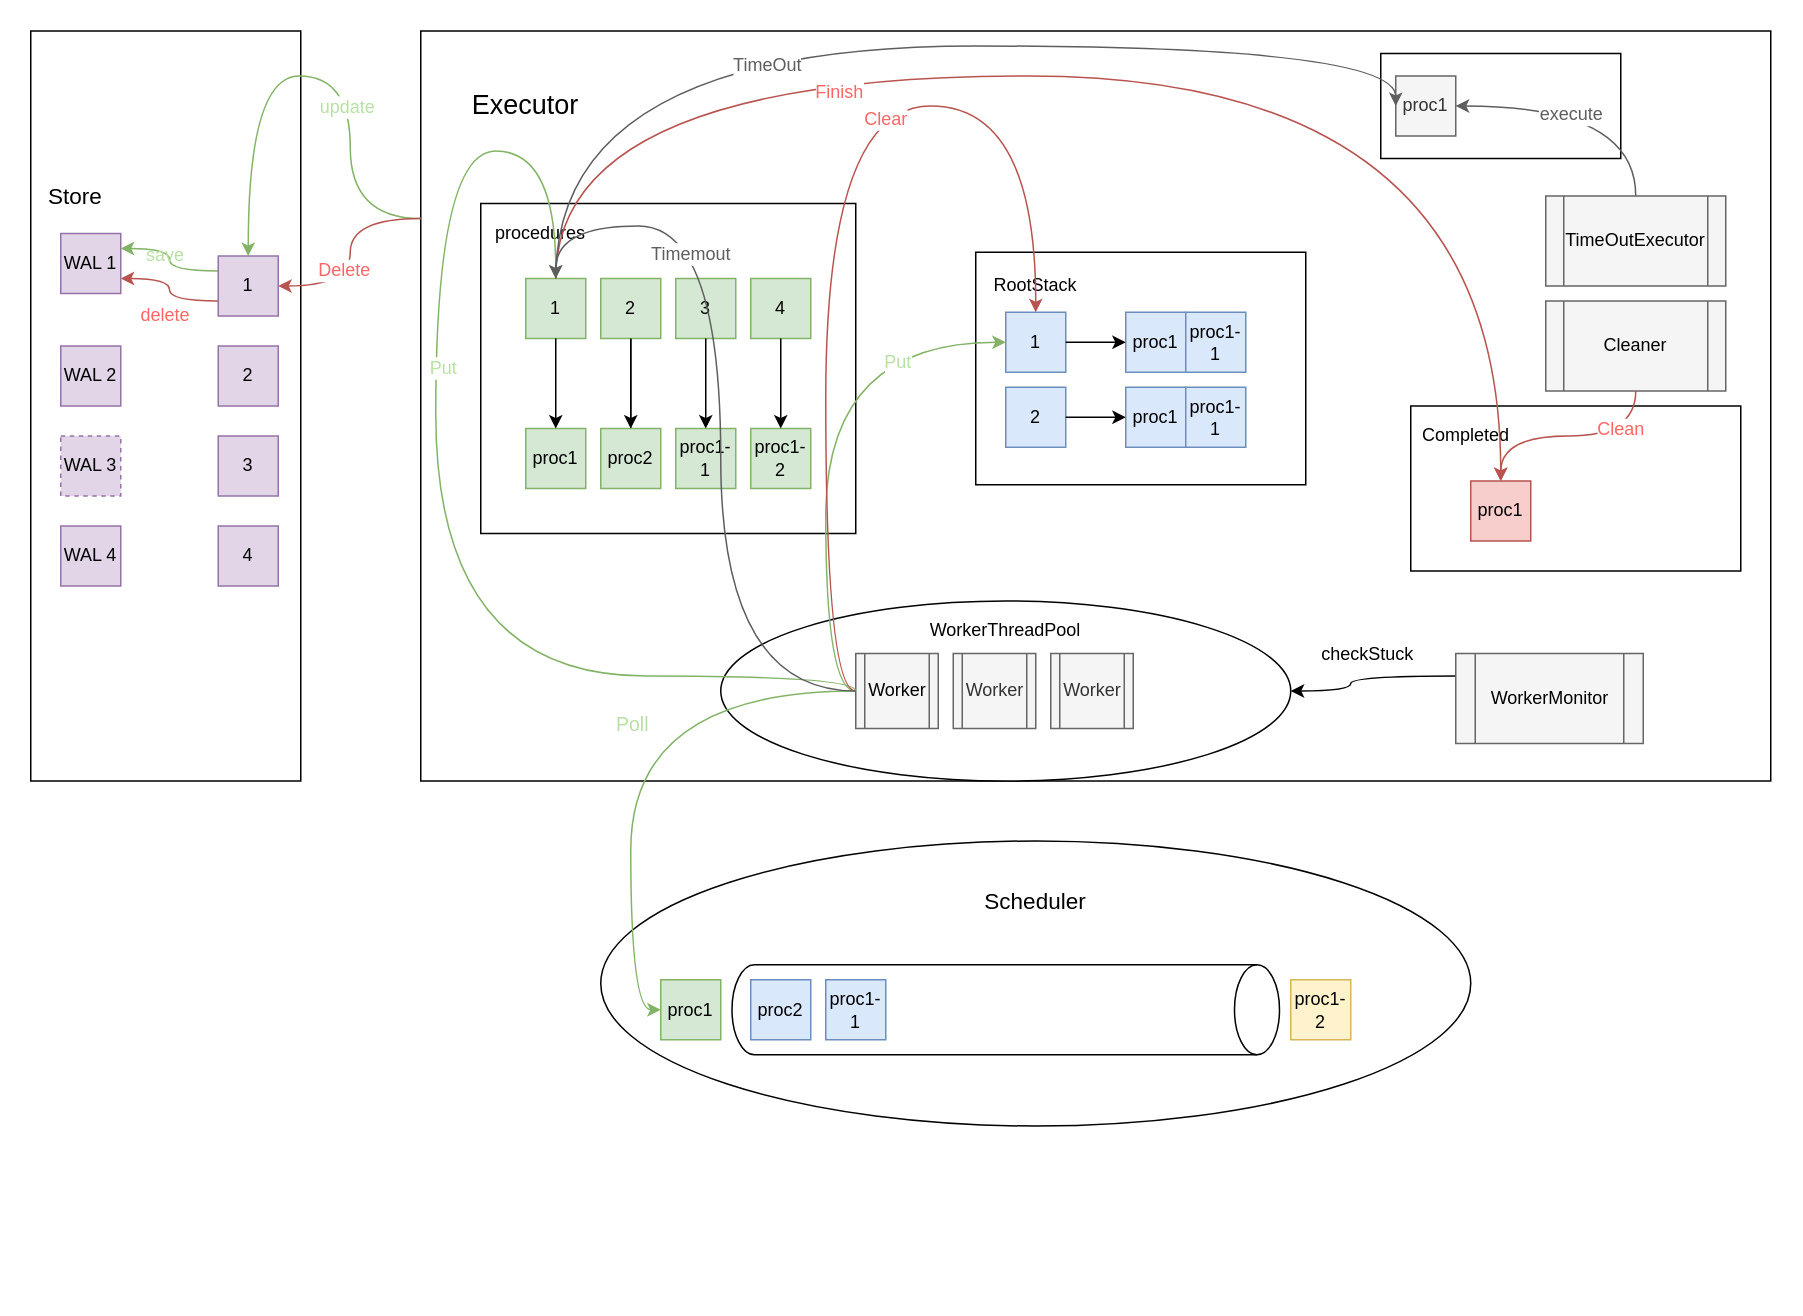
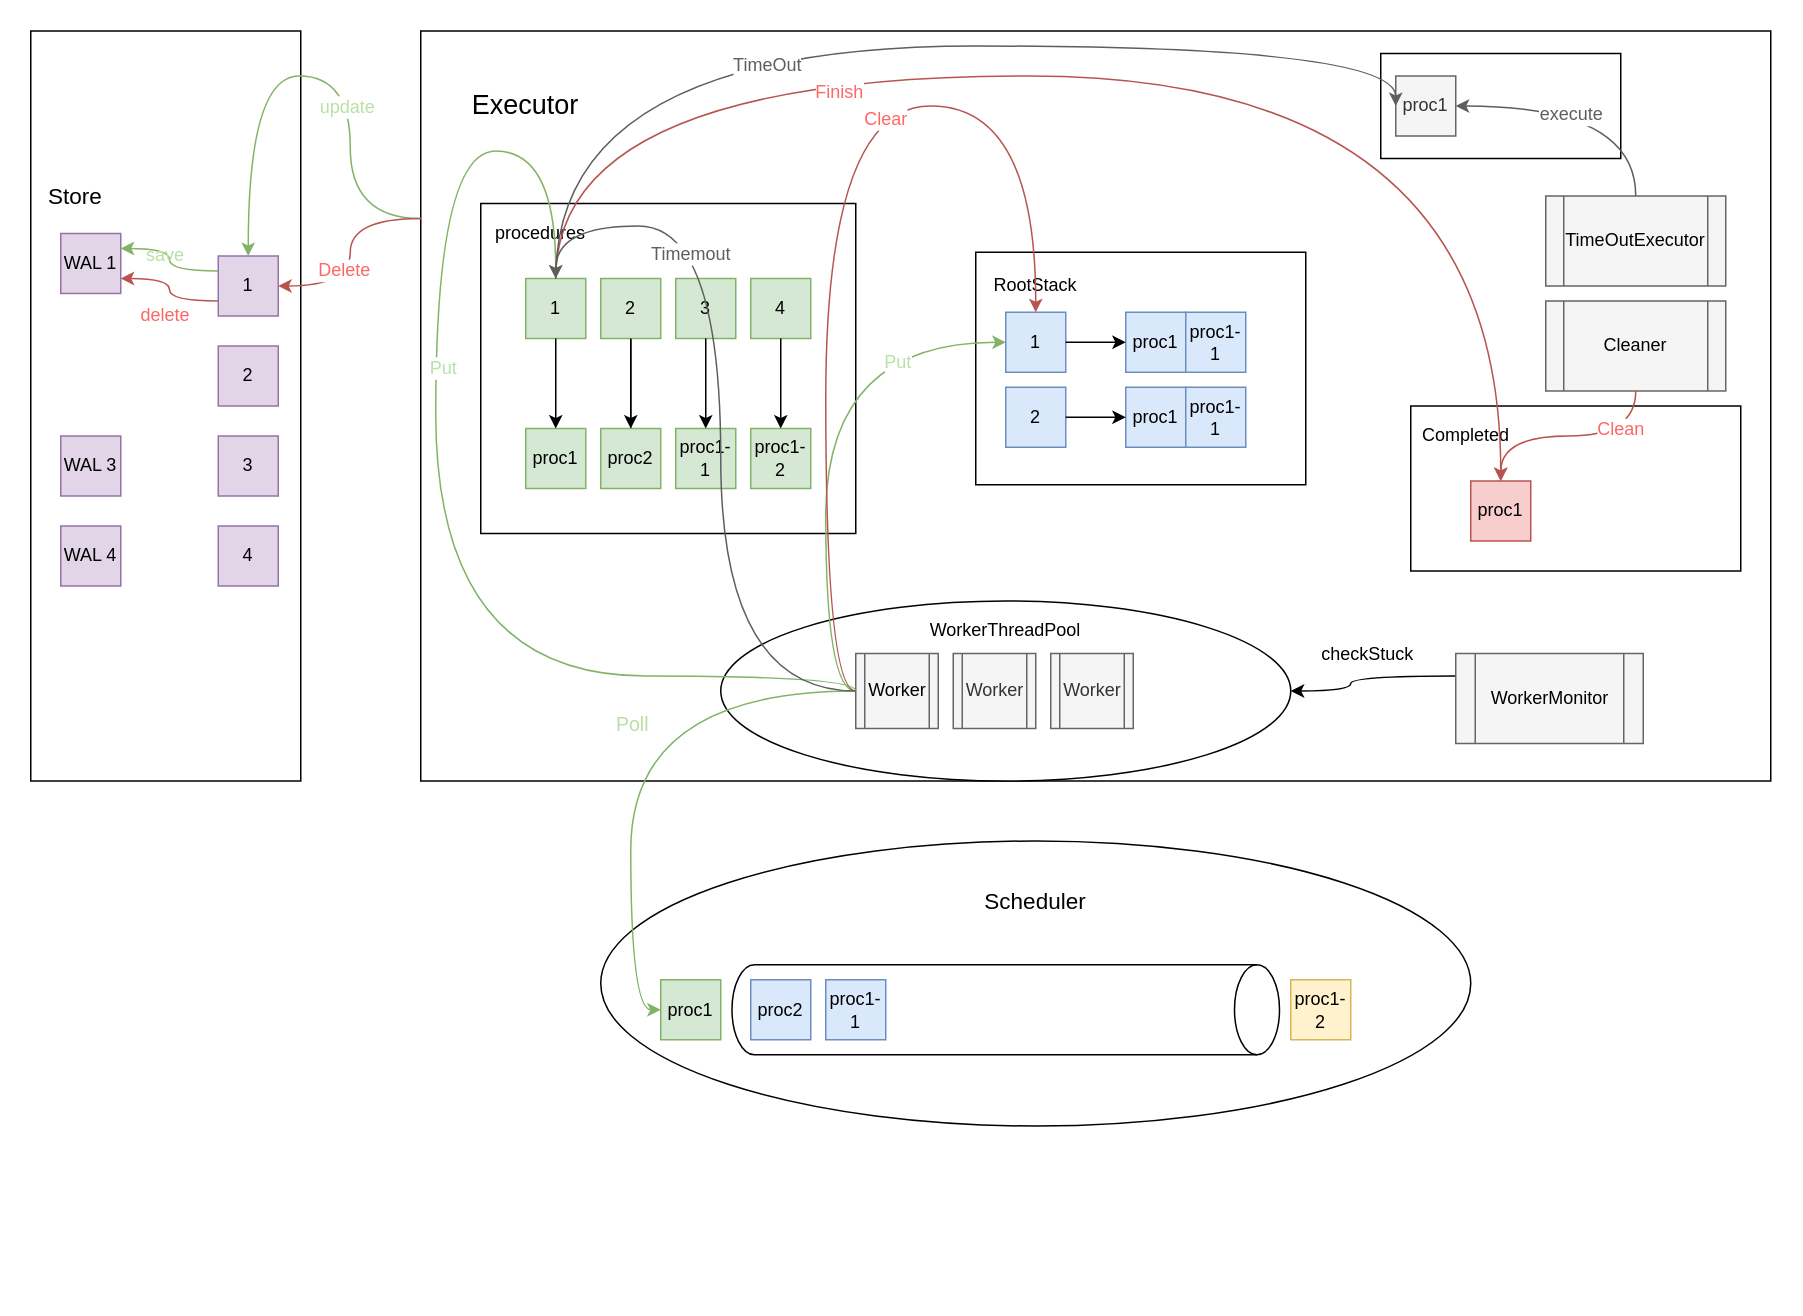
node "WAL 2": removed
node "WAL 3": style dashed -> solid
